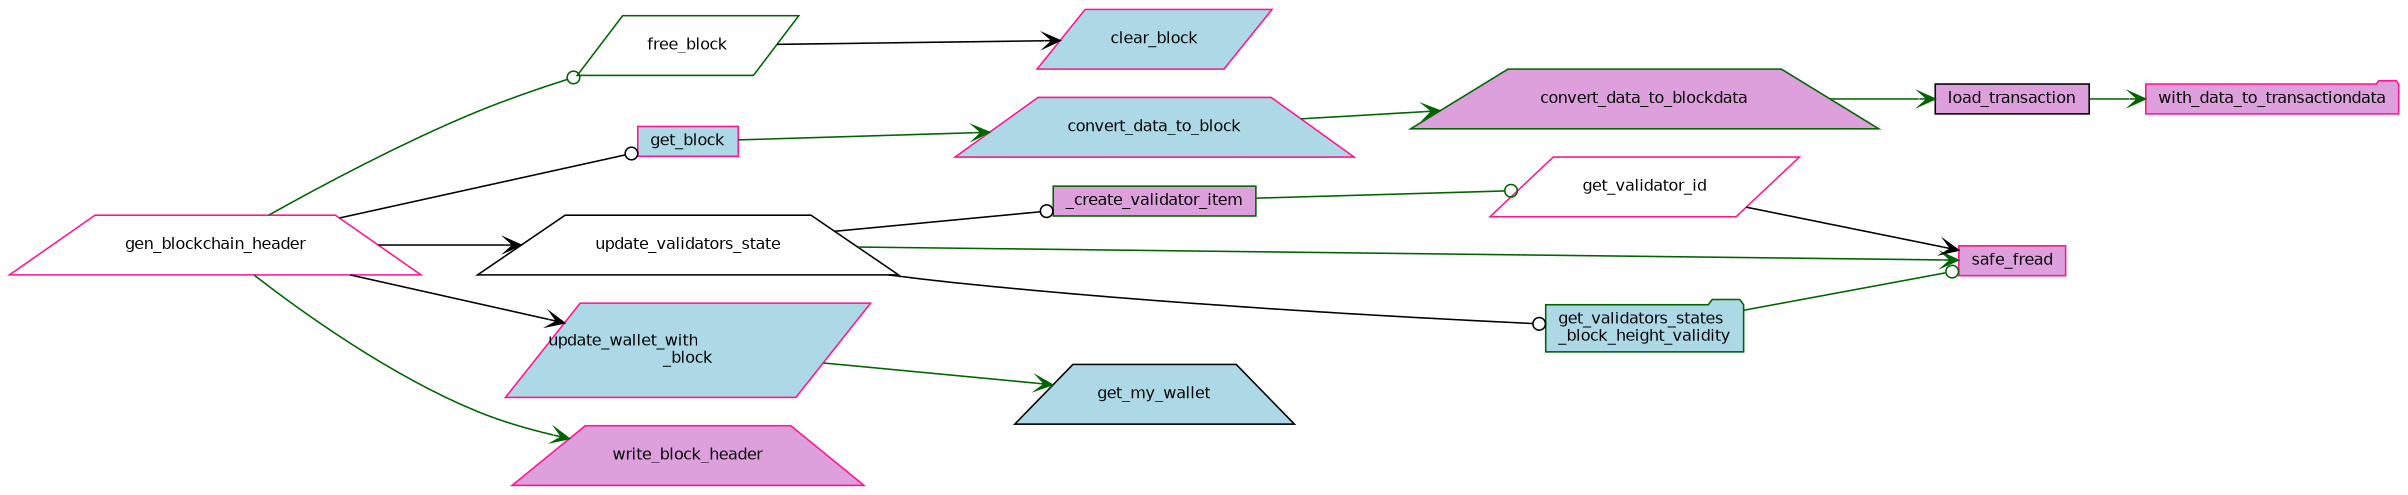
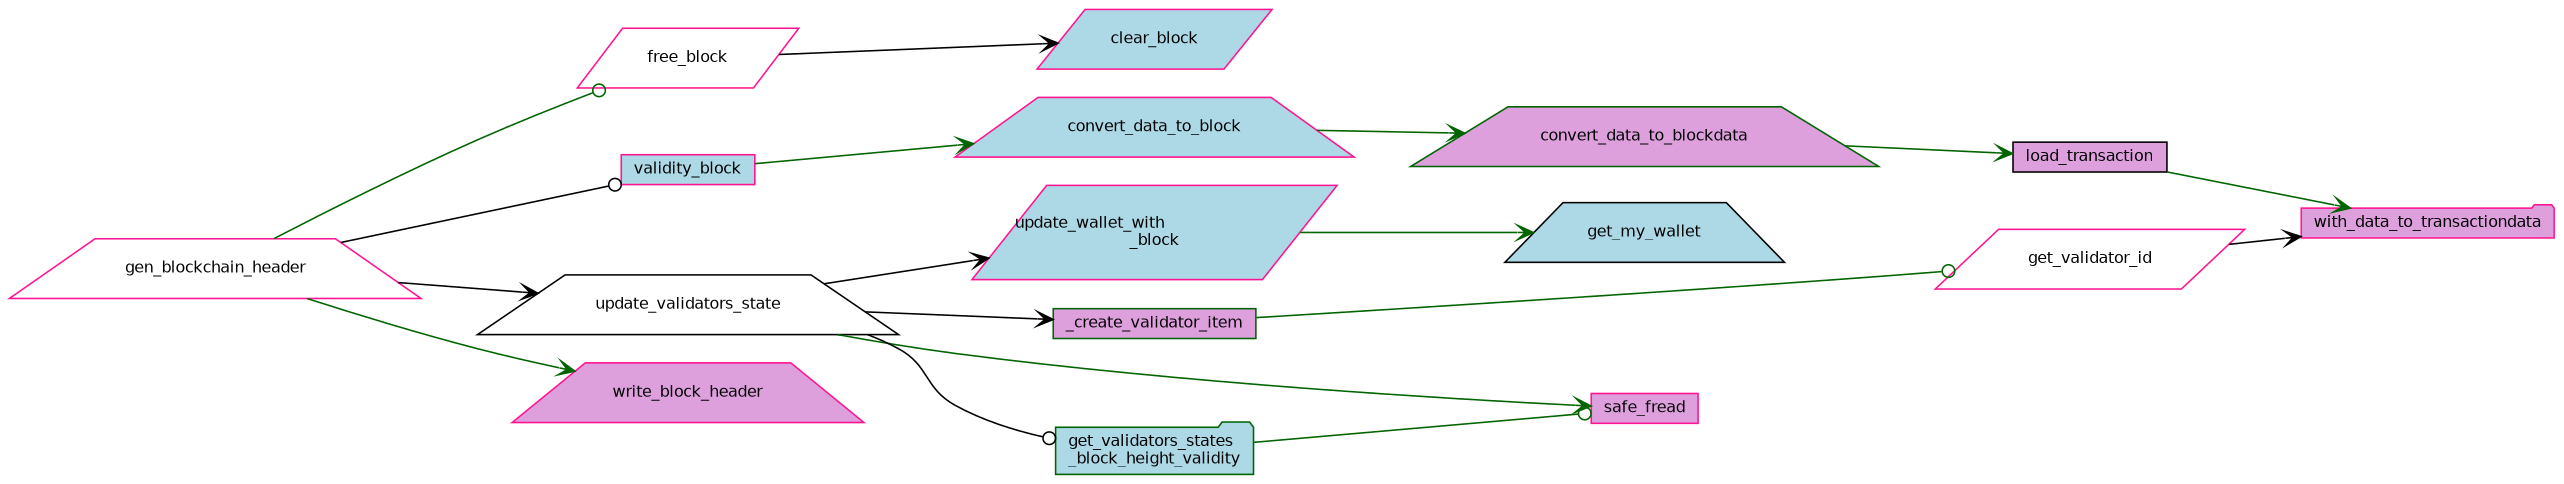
node "free_block": color darkgreen -> deeppink
node "get_block": label "get_block" -> "validity_block"
edge "update_validators_state" -> "_create_validator_item": arrowhead odot -> vee
edge "get_validator_id" -> "safe_fread": now "get_validator_id" -> "with_data_to_transactiondata"
edge "gen_blockchain_header" -> "update_wallet_with _block": now "update_validators_state" -> "update_wallet_with _block"
